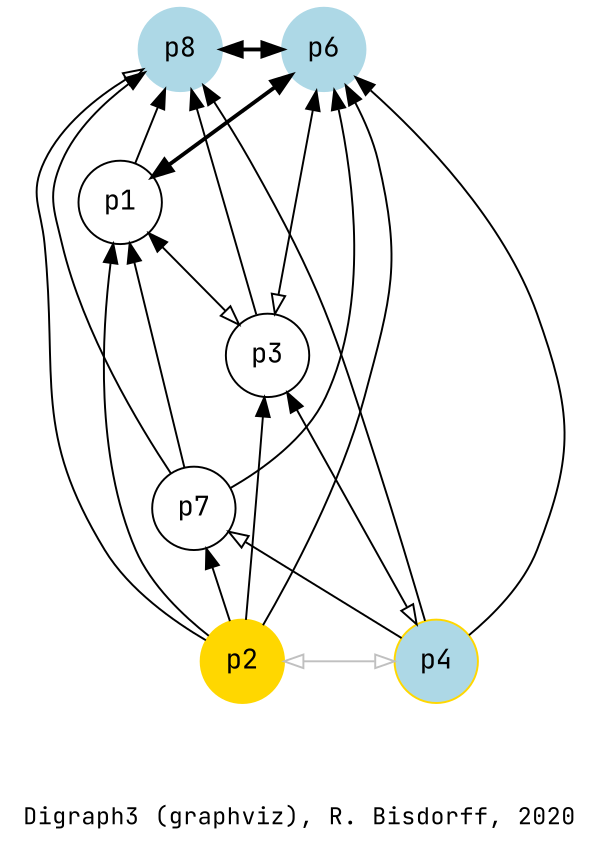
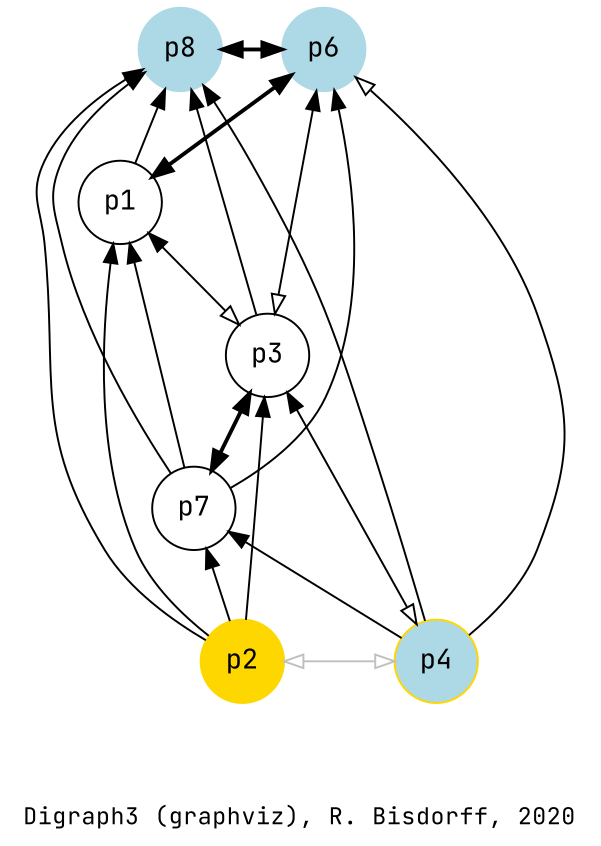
edge "p4" -> "p6": arrowhead normal -> empty
edge "p2" -> "p8": arrowhead empty -> normal
edge "p2" -> "p6": removed
edge "p3" -- "p7": added
edge "p4" -> "p7": arrowhead empty -> normal
